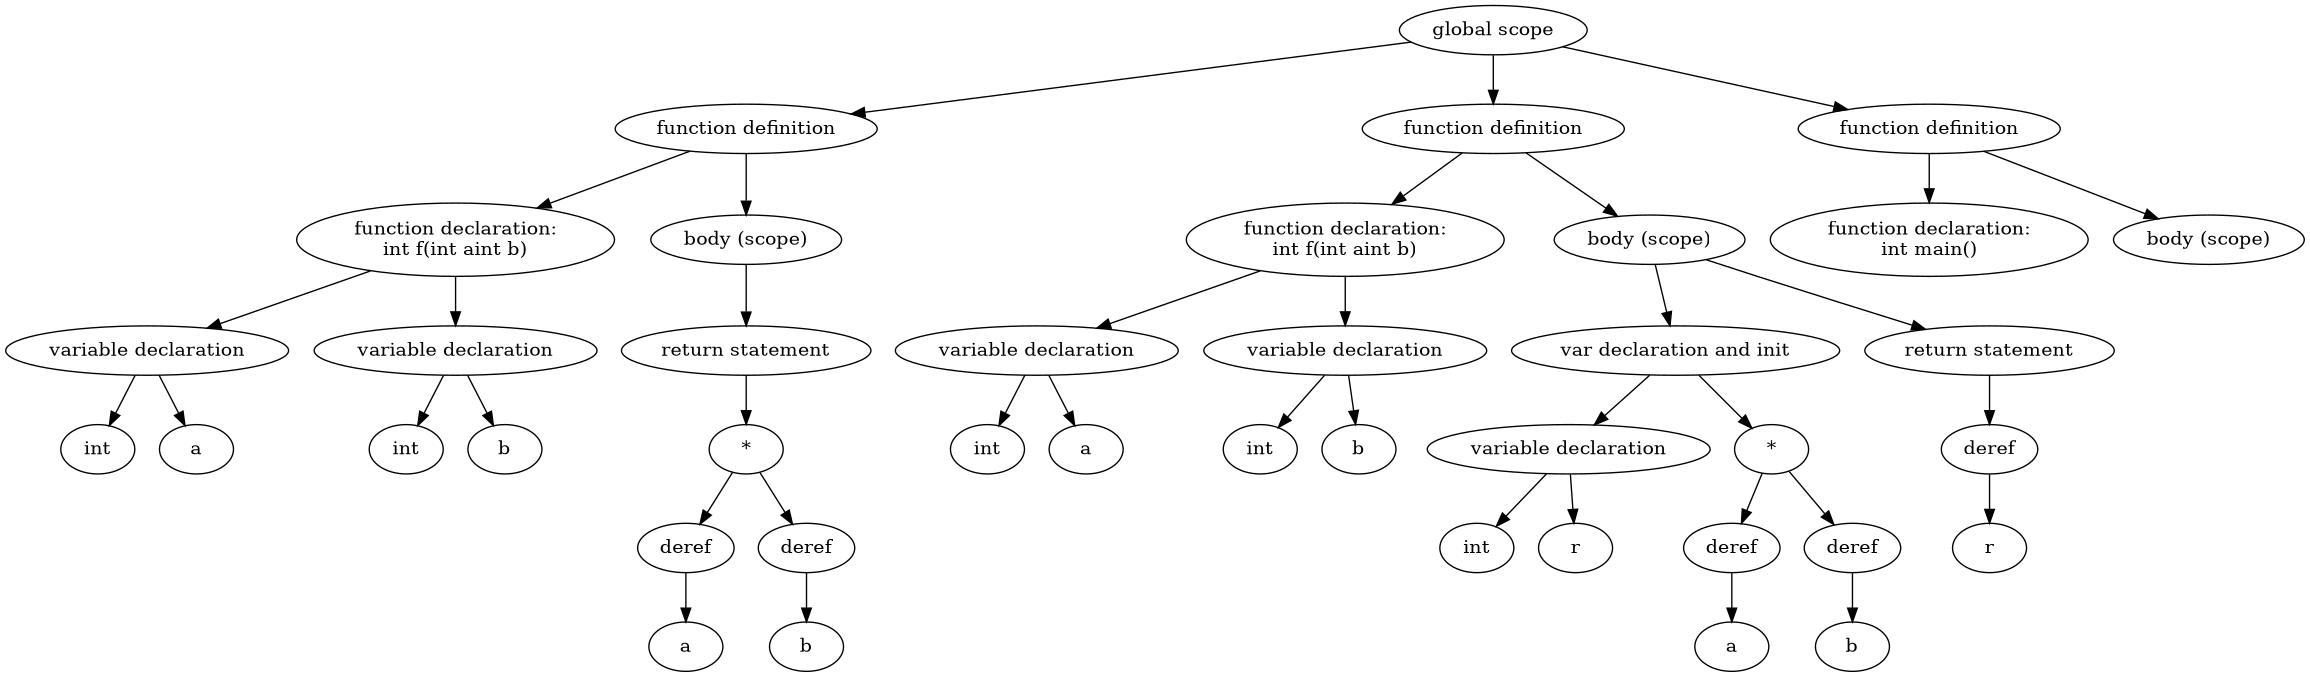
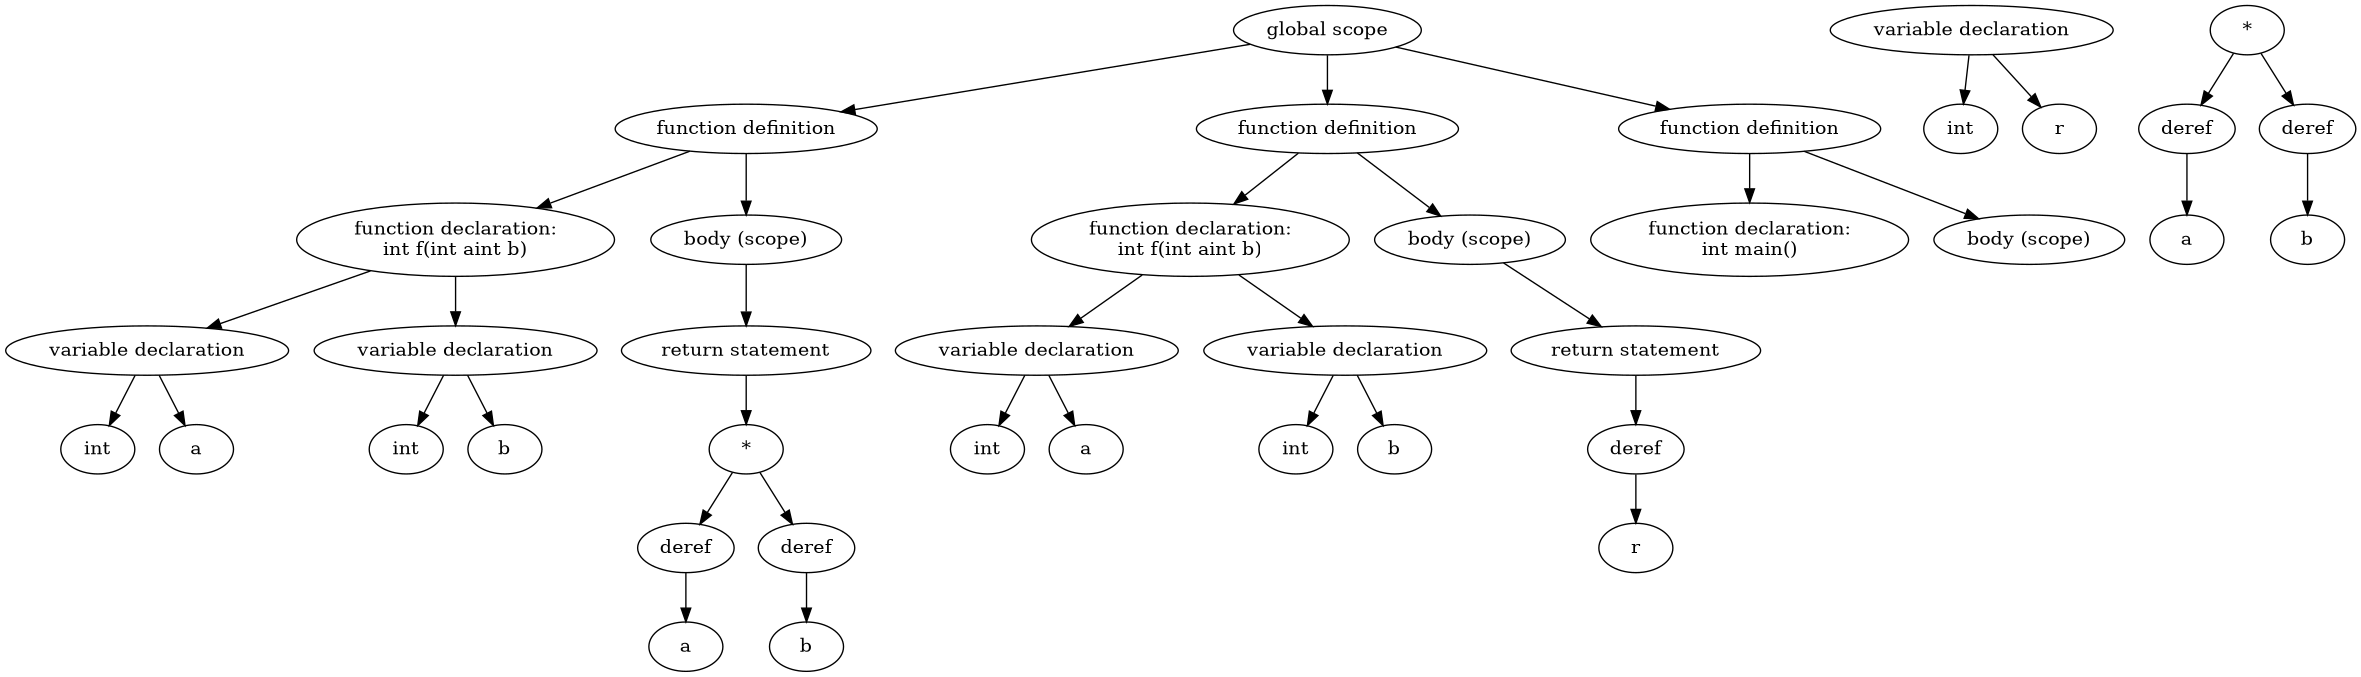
node "var declaration and init": removed
